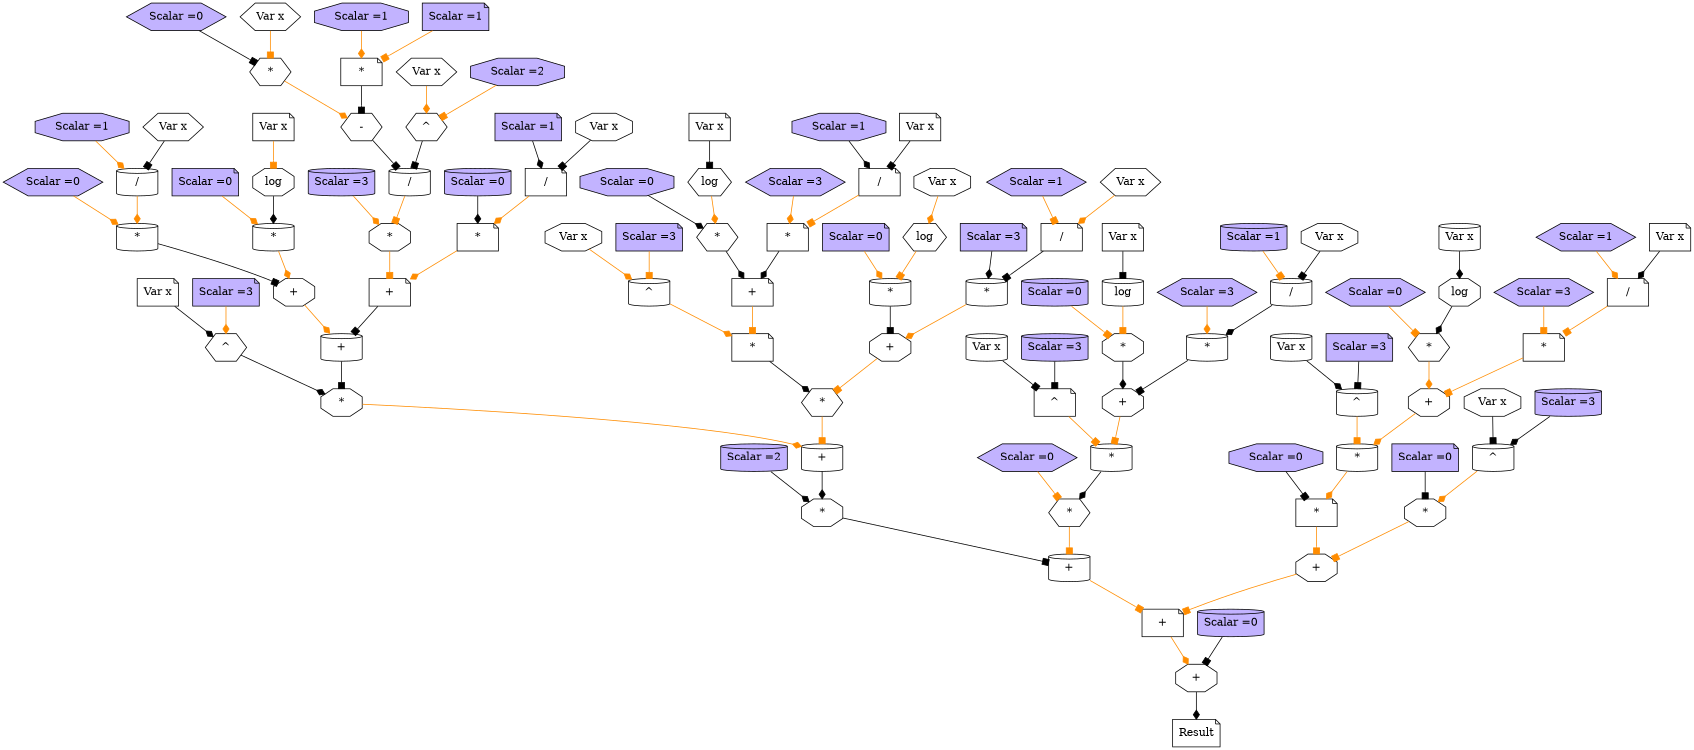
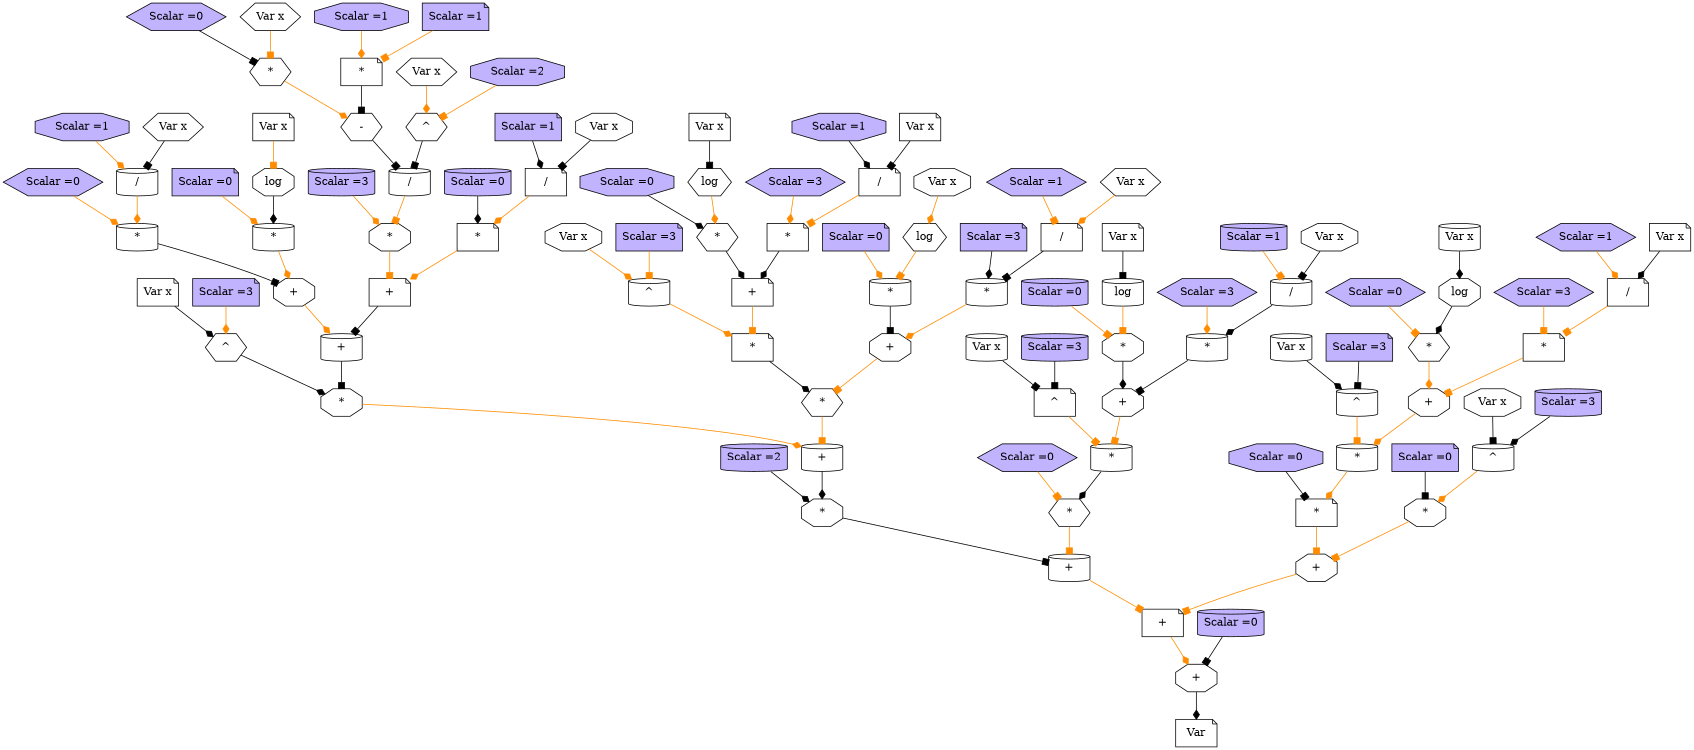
node "Result": label "Result" -> "Var"
